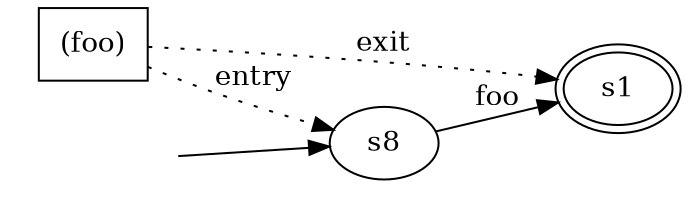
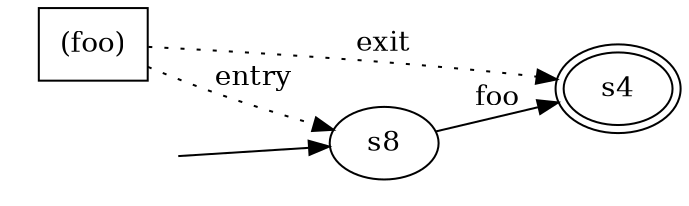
node "s1": label "s1" -> "s4"
